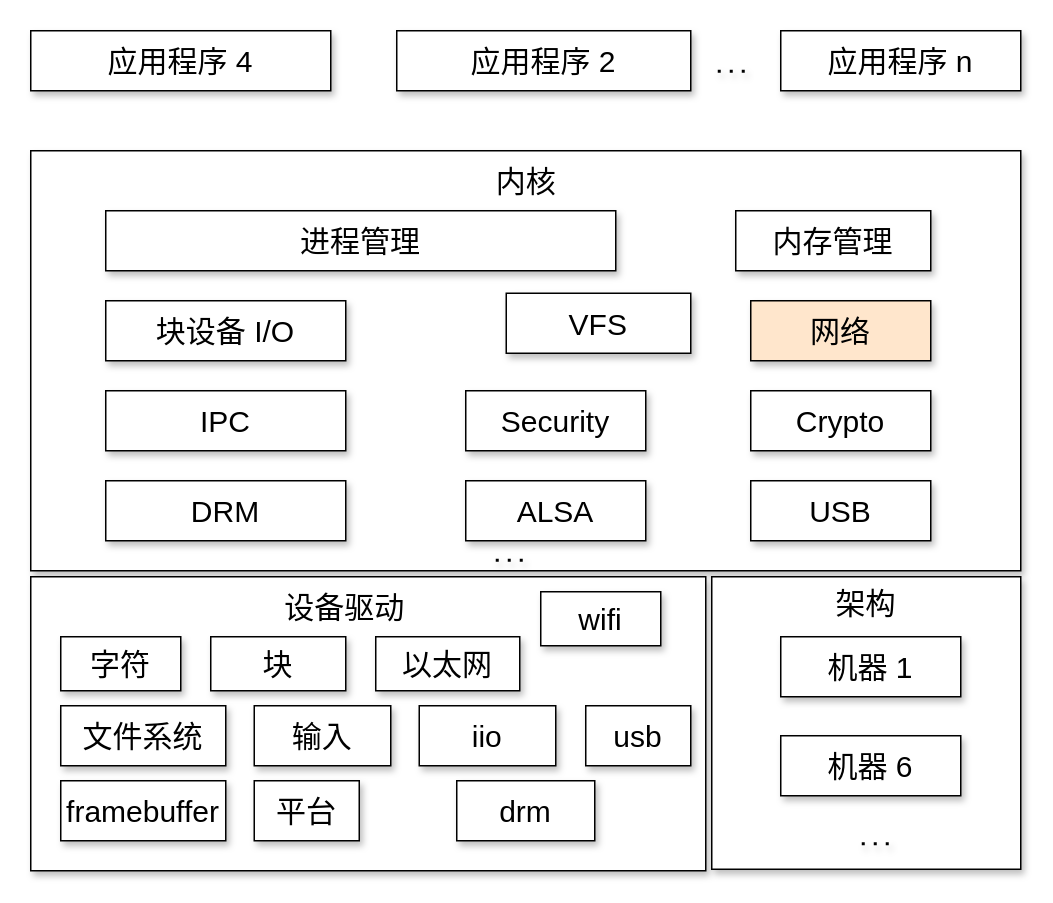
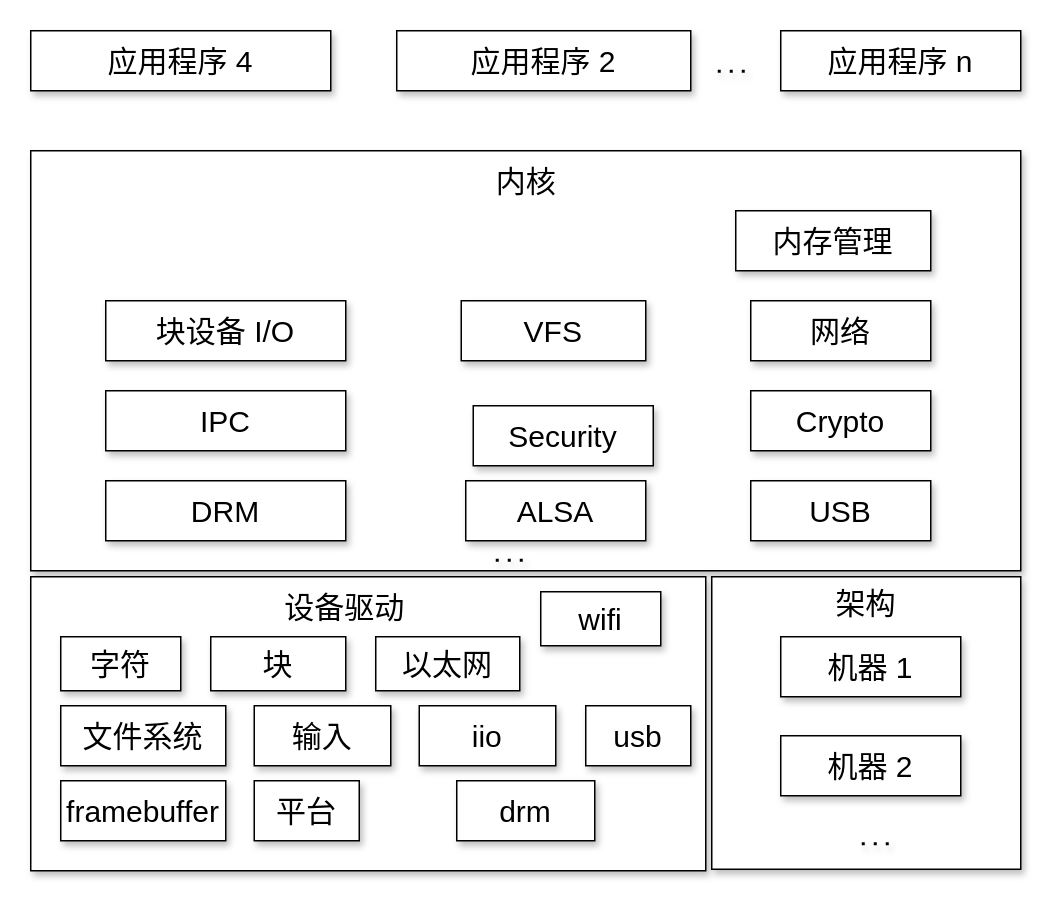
node "进程管理": removed
node "VFS": moved (599, 323) -> (554, 331)
node "网络": fillcolor #ffe6cc -> #ffffff
node "Security": moved (556, 421) -> (563, 436)
node "机器 6": label "机器 6" -> "机器 2"
